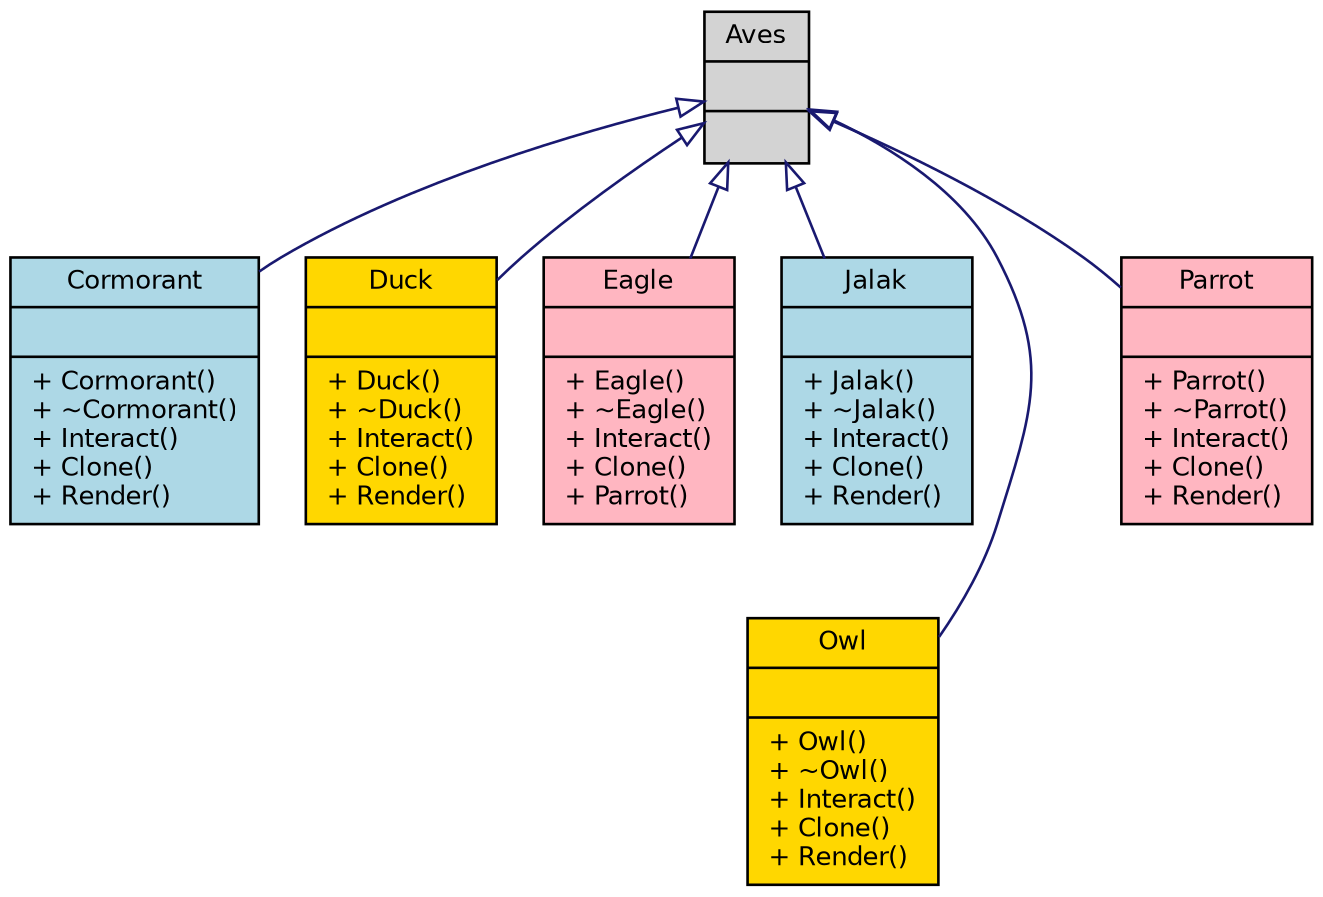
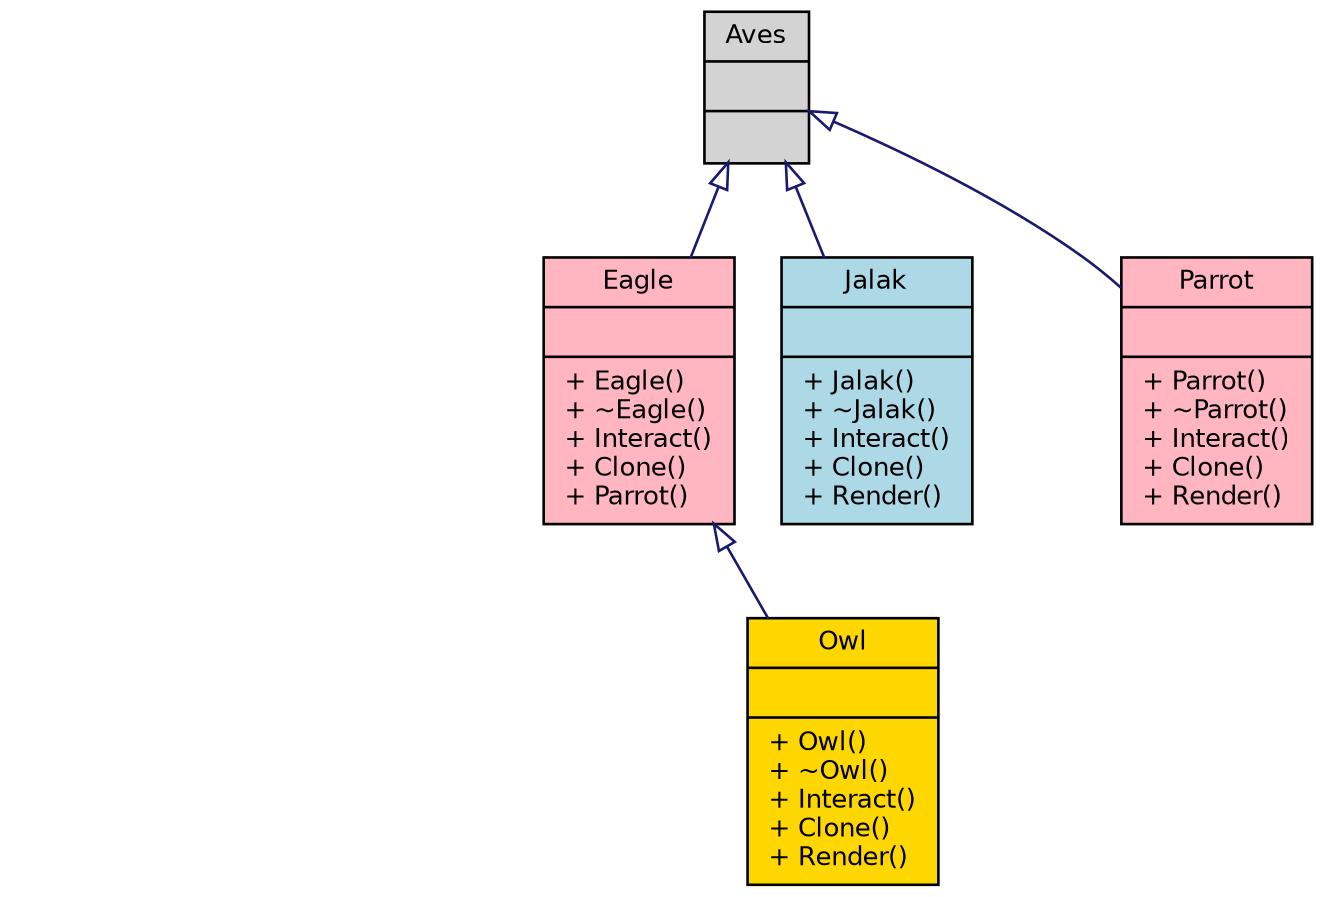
edge "Owl" -> "Aves": now "Owl" -> "Eagle"
node "Cormorant": removed
node "Duck": removed
